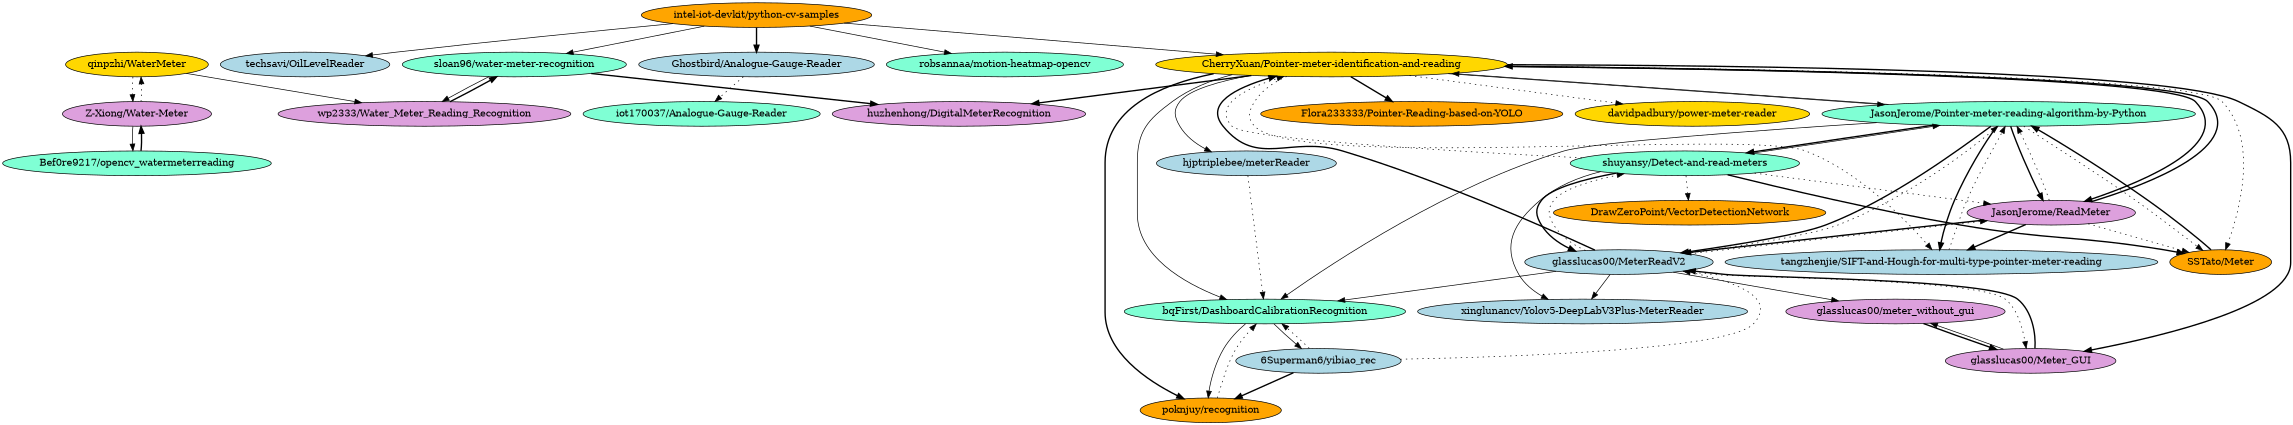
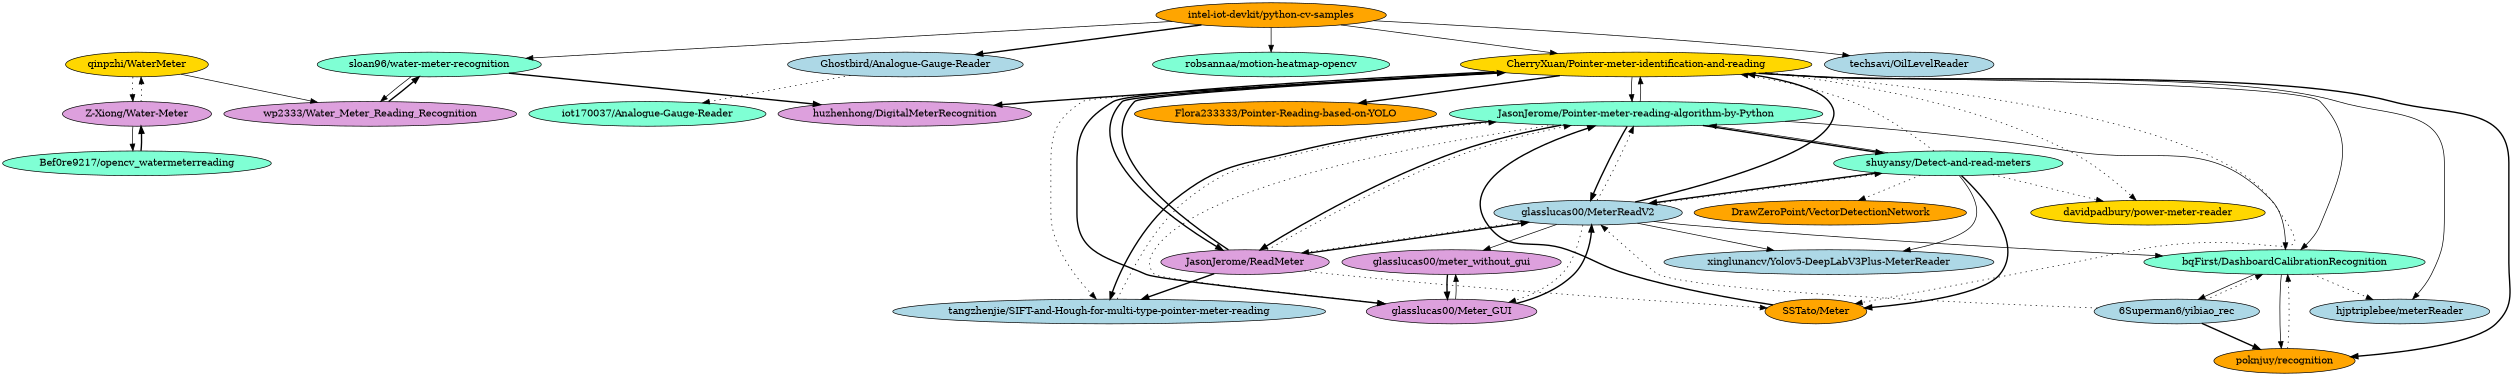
edge "JasonJerome/Pointer-meter-reading-algorithm-by-Python" -> "SSTato/Meter": now "JasonJerome/Pointer-meter-reading-algorithm-by-Python" -> "glasslucas00/Meter_GUI"
edge "shuyansy/Detect-and-read-meters" -> "JasonJerome/ReadMeter": now "shuyansy/Detect-and-read-meters" -> "davidpadbury/power-meter-reader"
edge "hjptriplebee/meterReader" -> "bqFirst/DashboardCalibrationRecognition": reversed
